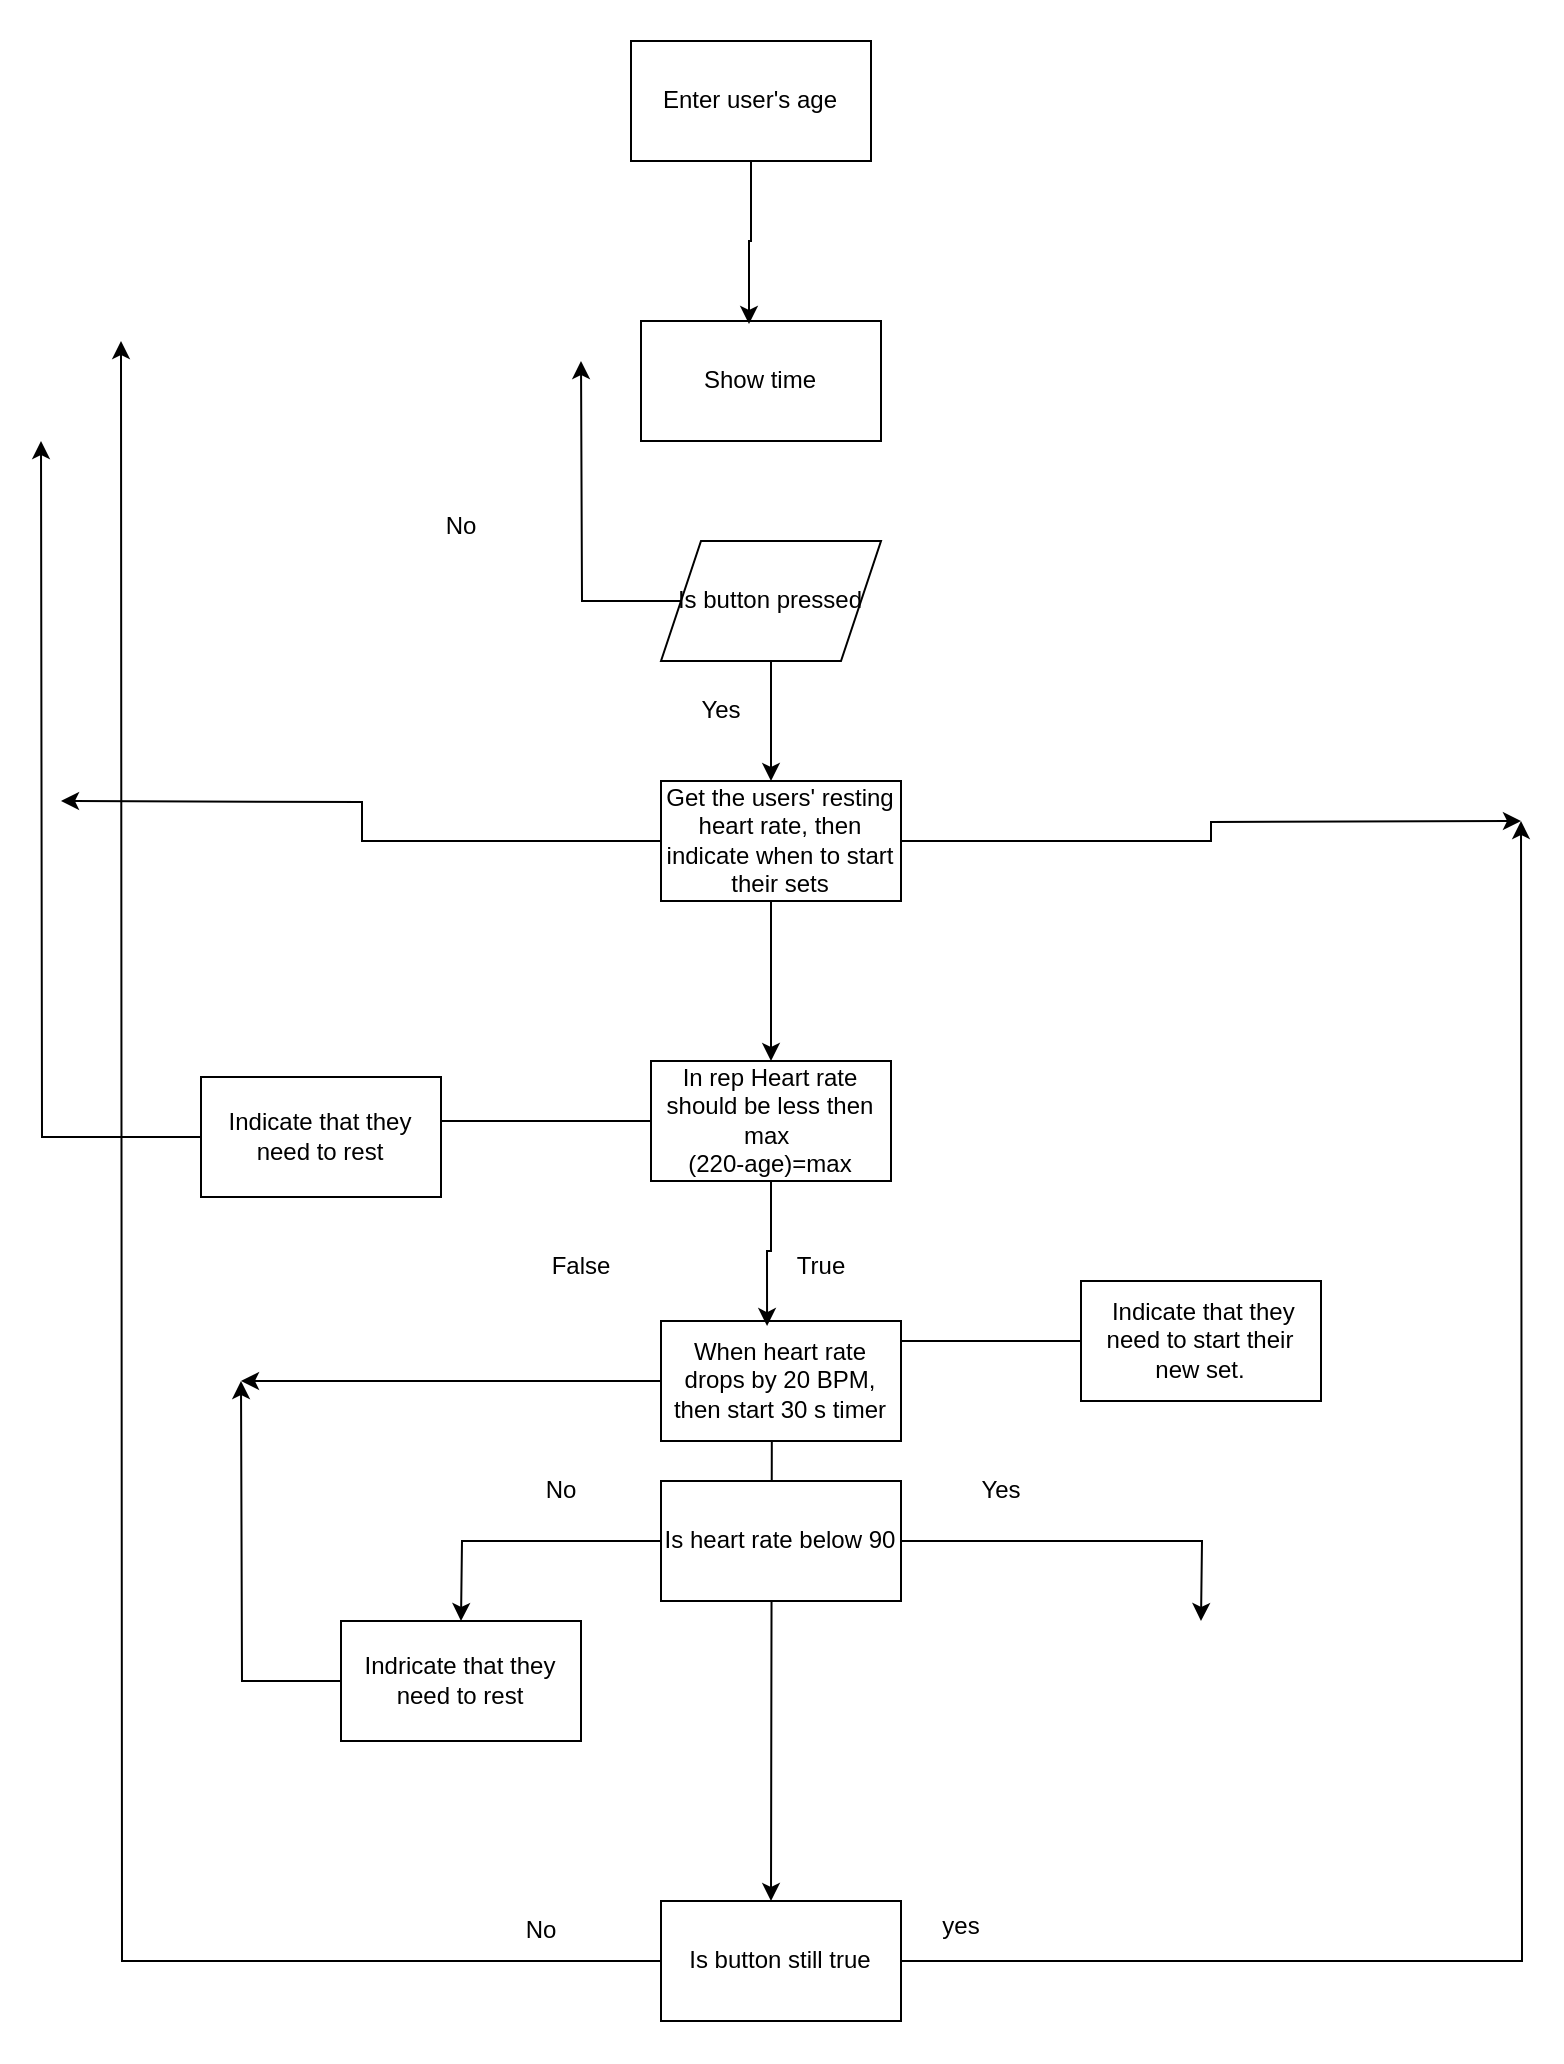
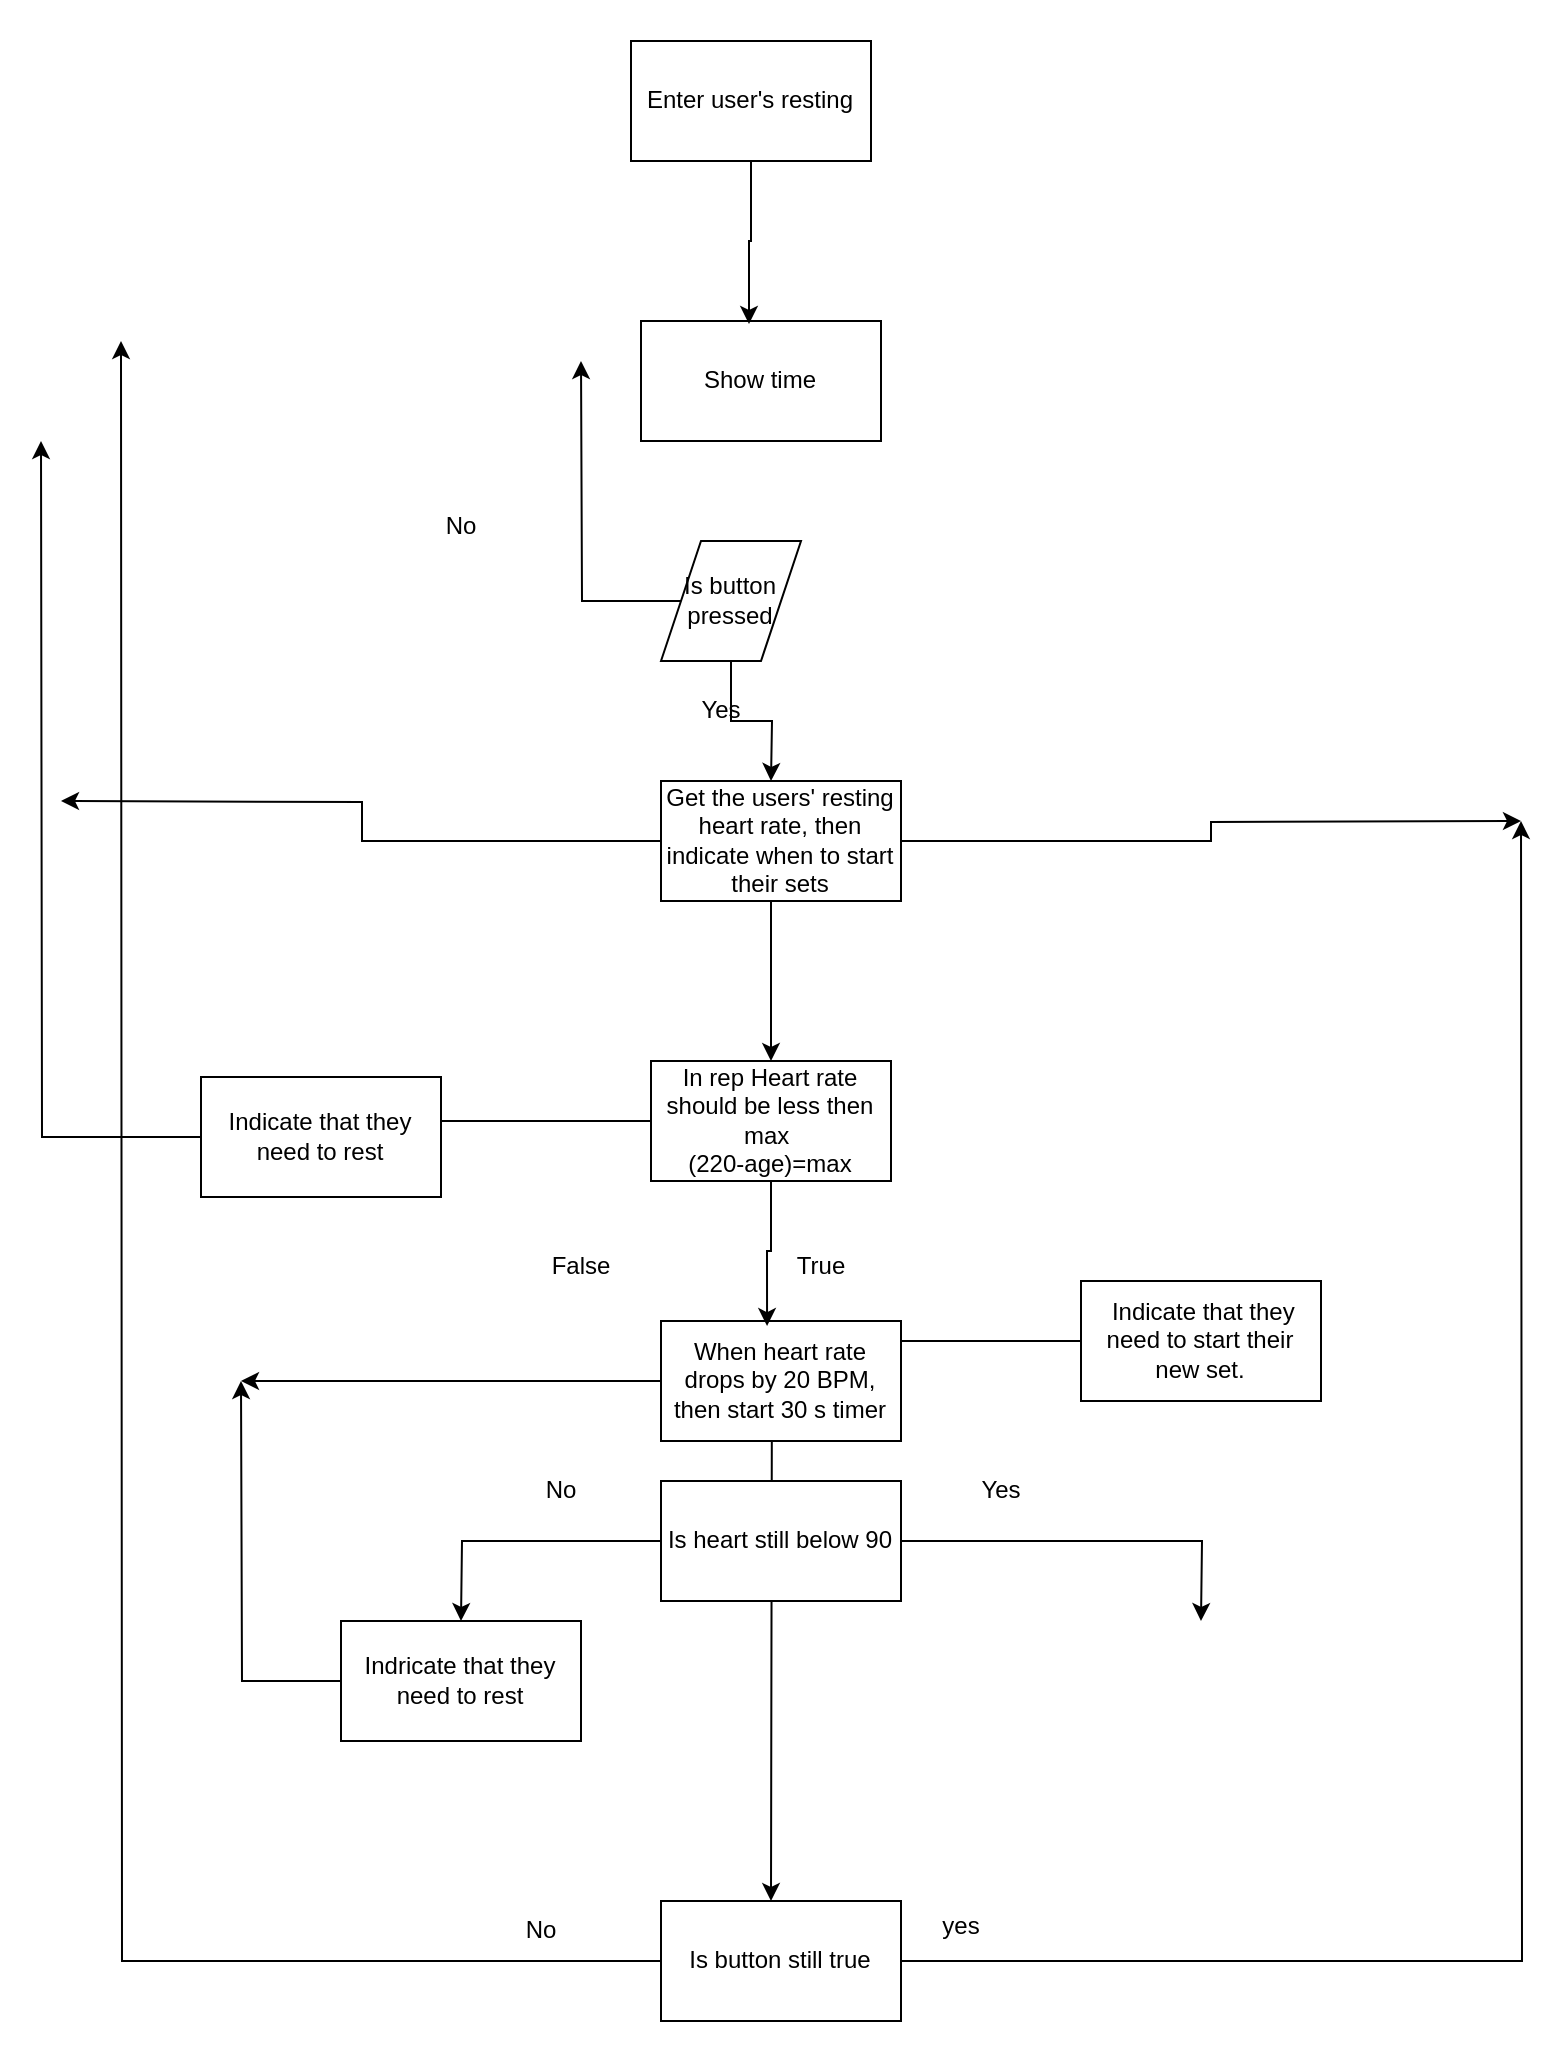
node "Enter user's age": label "Enter user's age" -> "Enter user's resting"
node "Is button pressed": size 220x120 -> 140x120
node "Is heart rate below 90": label "Is heart rate below 90" -> "Is heart still below 90"
